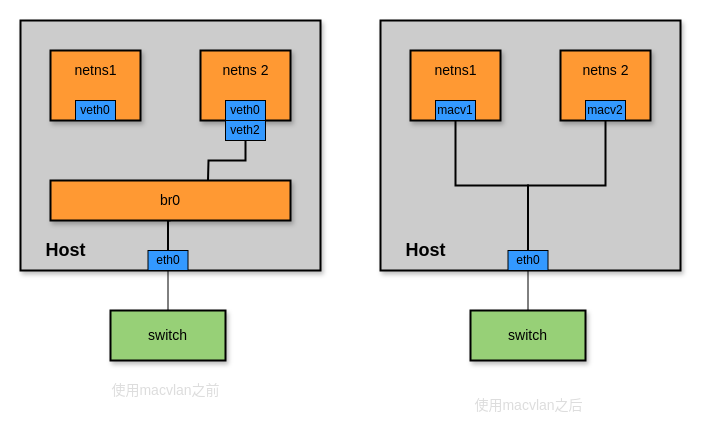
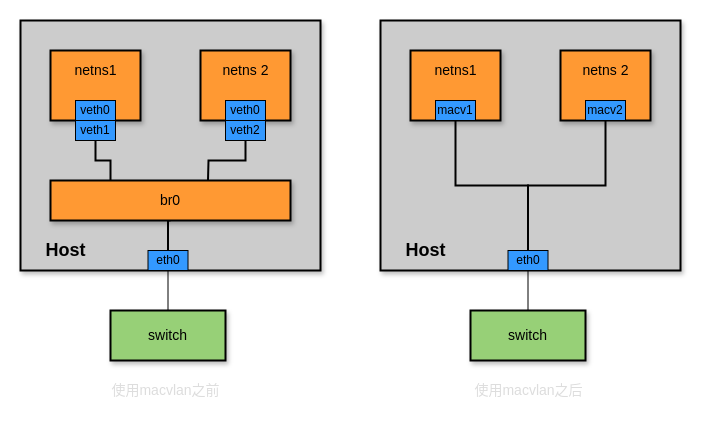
node "veth1": added
edge "veth1" -- "br0": added
node "使用macvlan之后": moved (528, 406) -> (528, 391)
